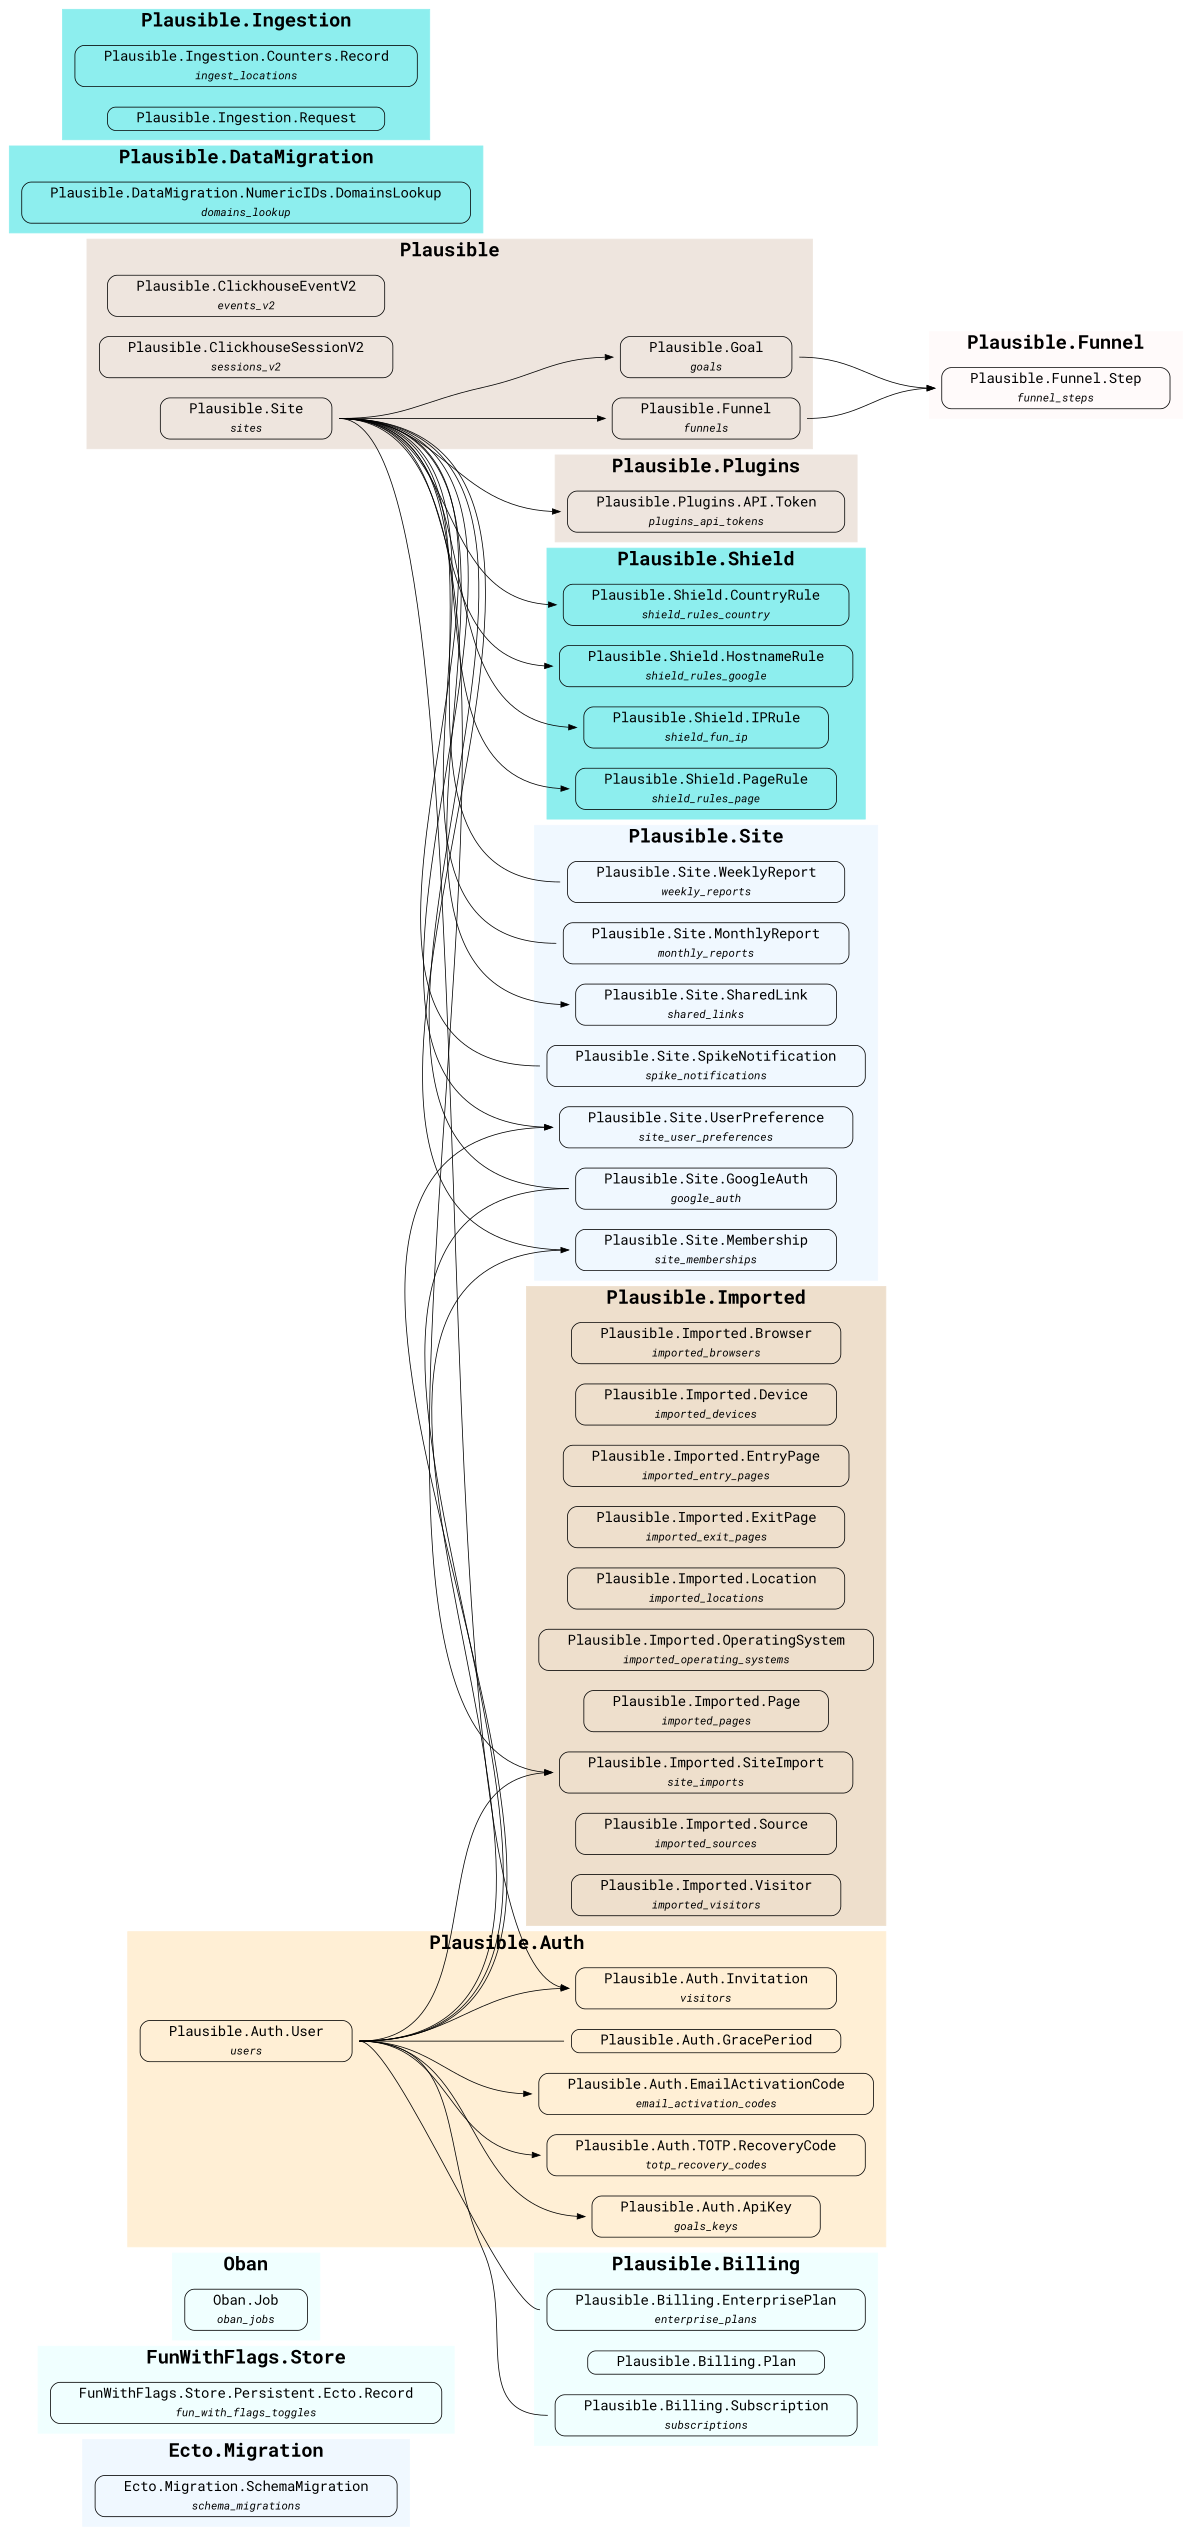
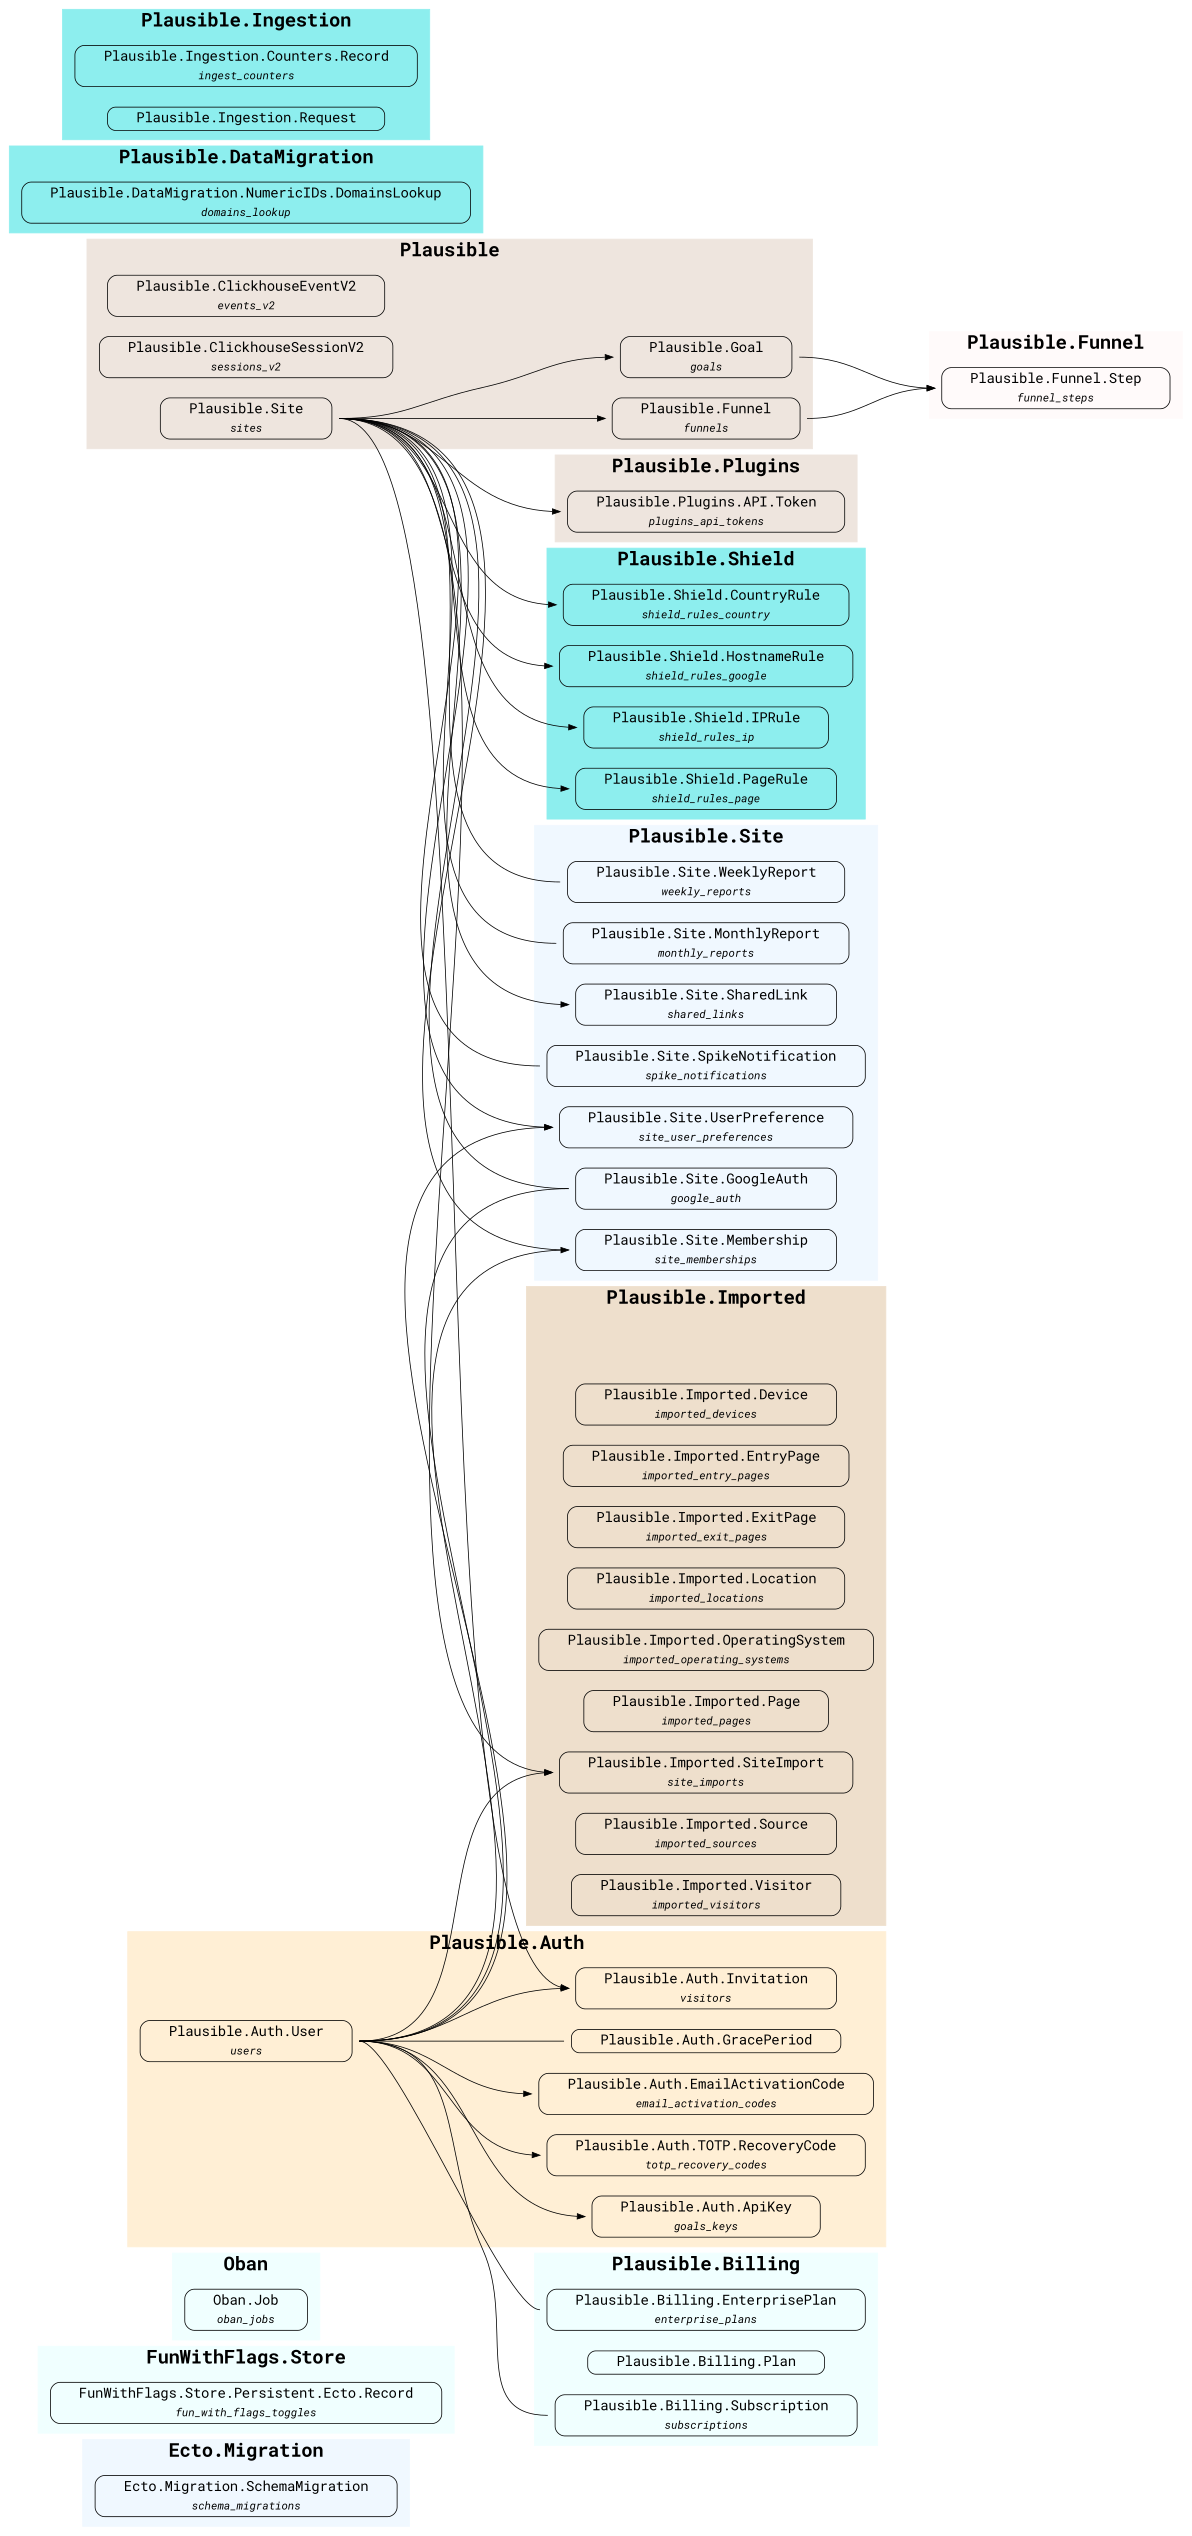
node "Plausible.Ingestion.Counters.Record": text "ingest_locations" -> "ingest_counters"
node "Plausible.Shield.IPRule": text "shield_fun_ip" -> "shield_rules_ip"
node "Plausible.Imported.Browser": removed
